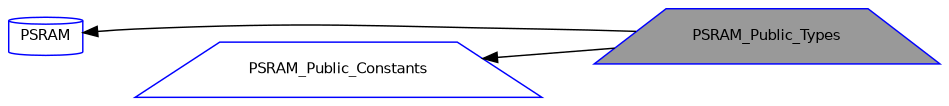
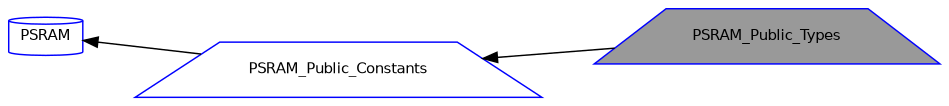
edge "PSRAM_Public_Types" -> "PSRAM": now "PSRAM_Public_Constants" -> "PSRAM"
